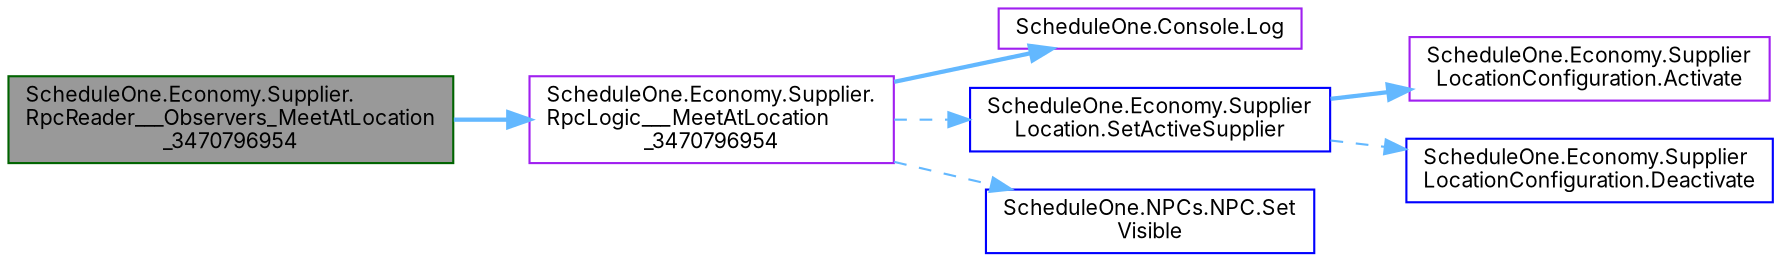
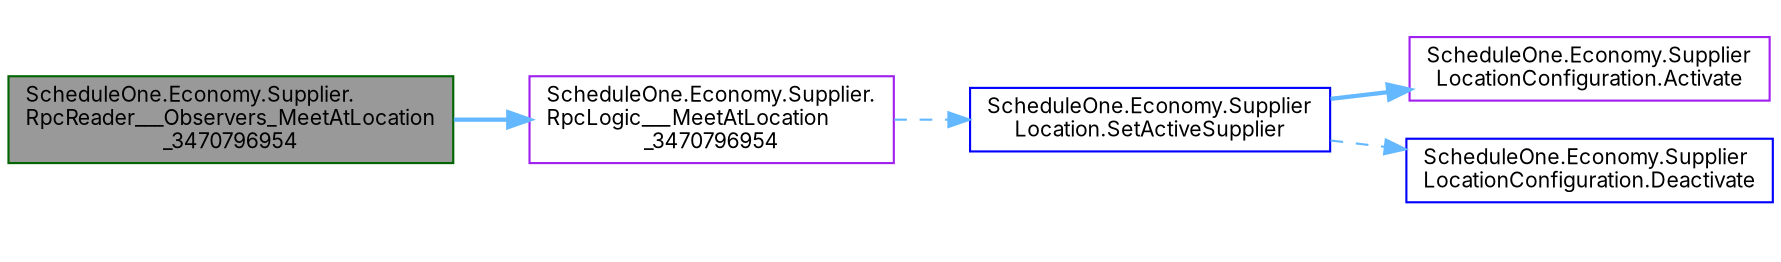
node "ScheduleOne.Console.Log": removed
node "ScheduleOne.NPCs.NPC.Set Visible": removed
